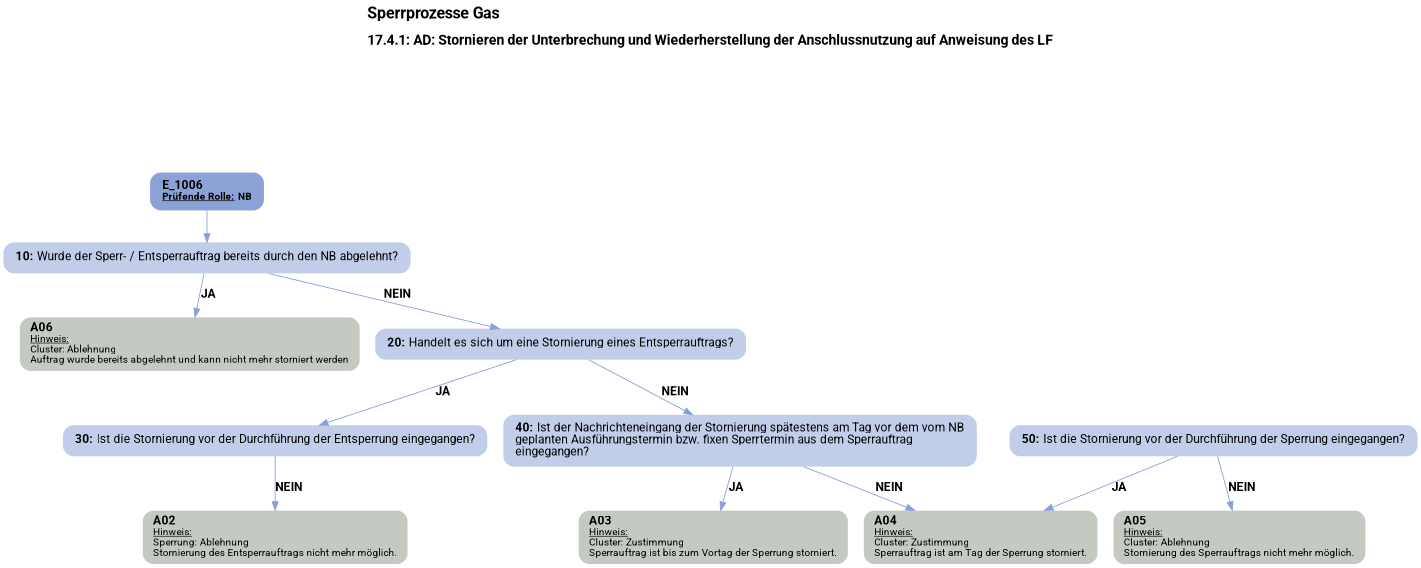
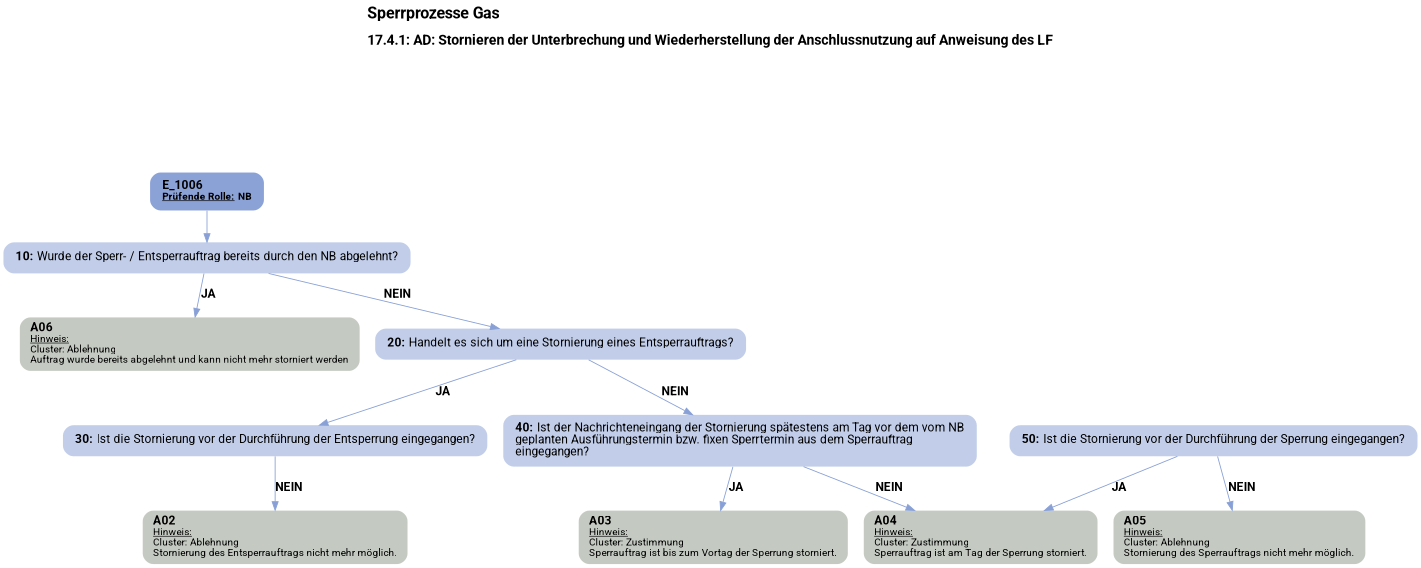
node "A02": text "Sperrung: Ablehnung" -> "Cluster: Ablehnung"
